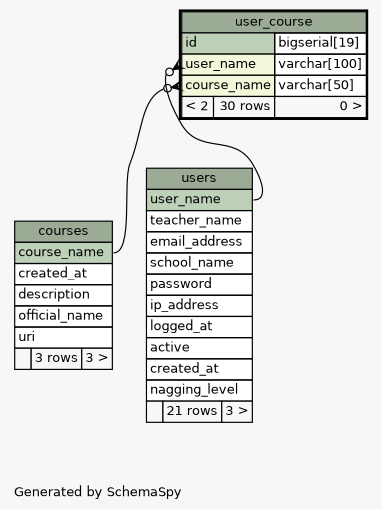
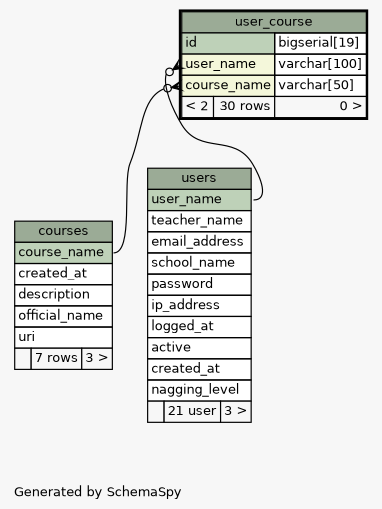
node "courses": text "3 rows" -> "7 rows"
node "users": text "21 rows" -> "21 user"
